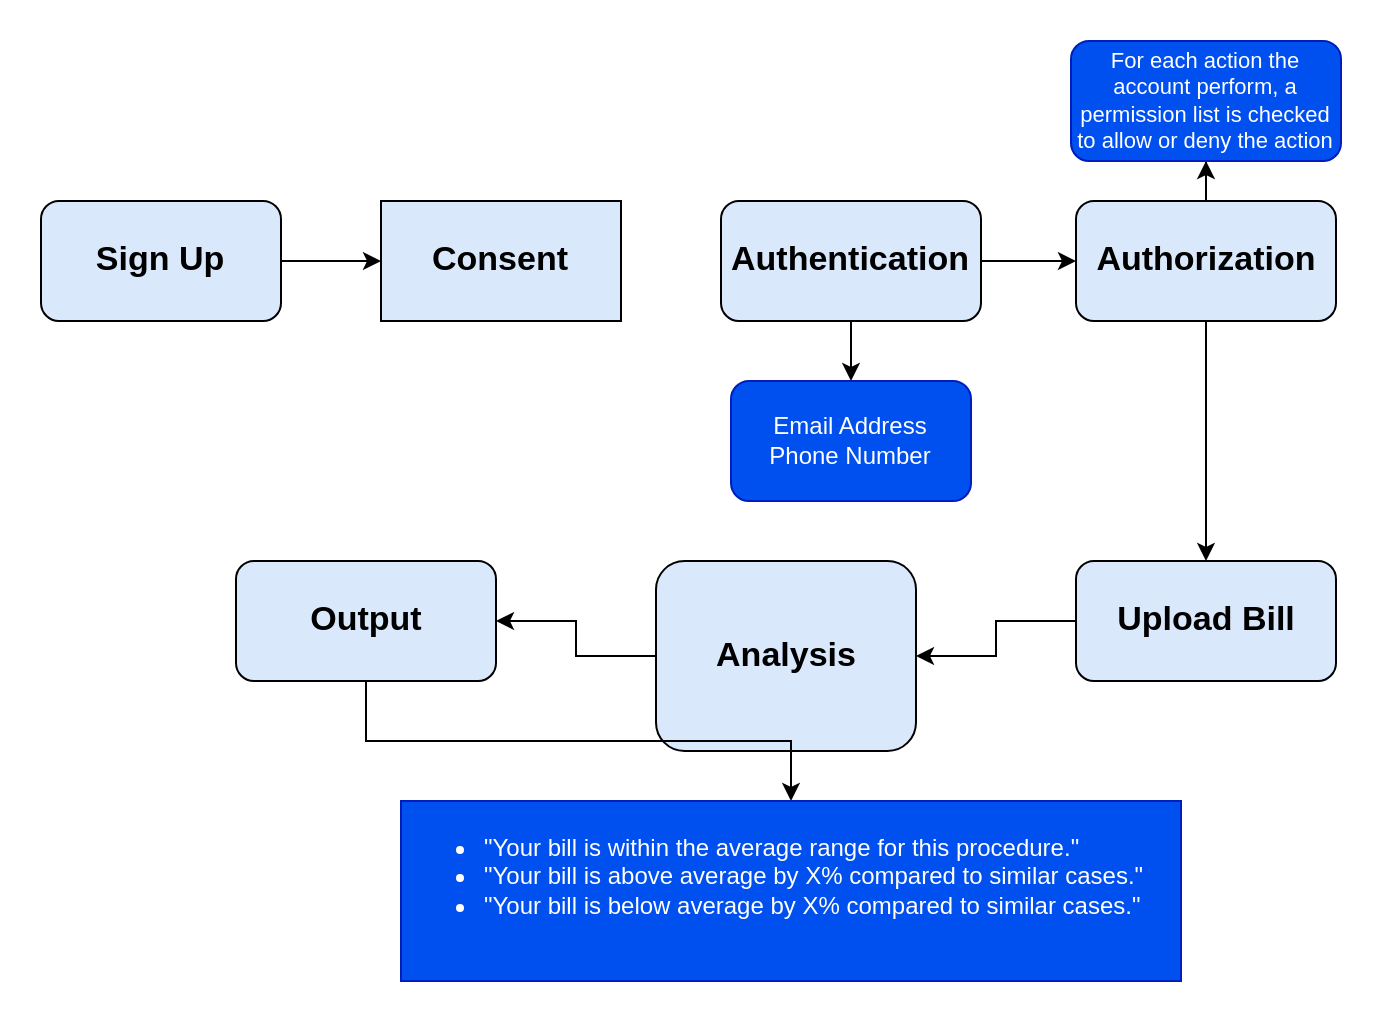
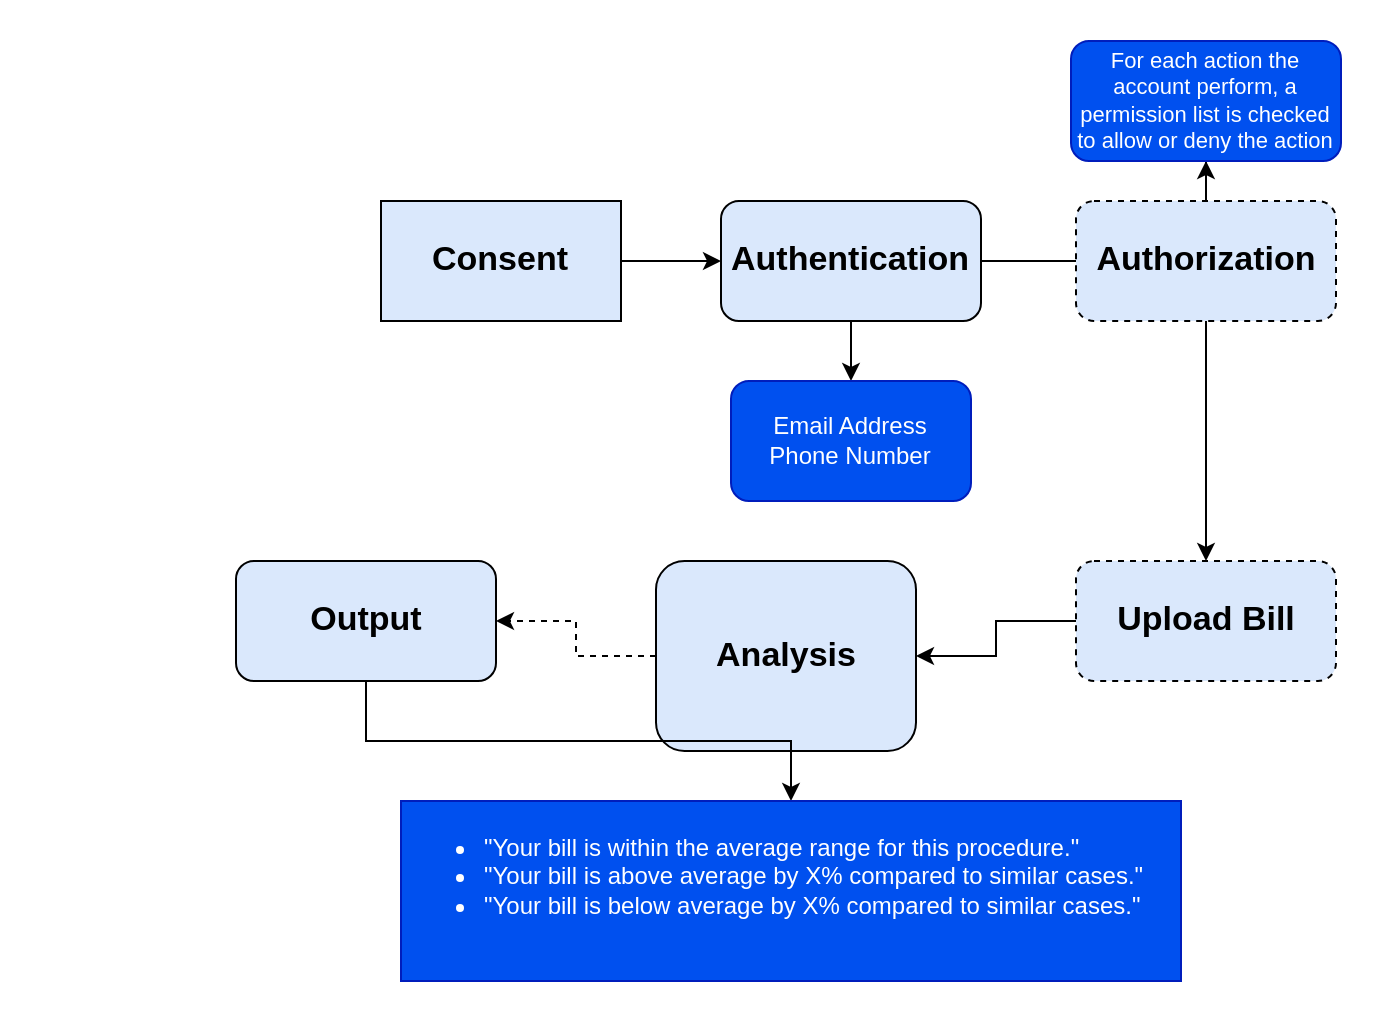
node "Sign Up": removed
edge "Sign Up" -> "Consent": removed
edge "Consent" -> "Authentication": added
edge "Authentication" -> "Authorization": arrowhead classic -> none
node "Authorization": style solid -> dashed
node "Upload Bill": style solid -> dashed
edge "Analysis" -> "Output": style solid -> dashed
